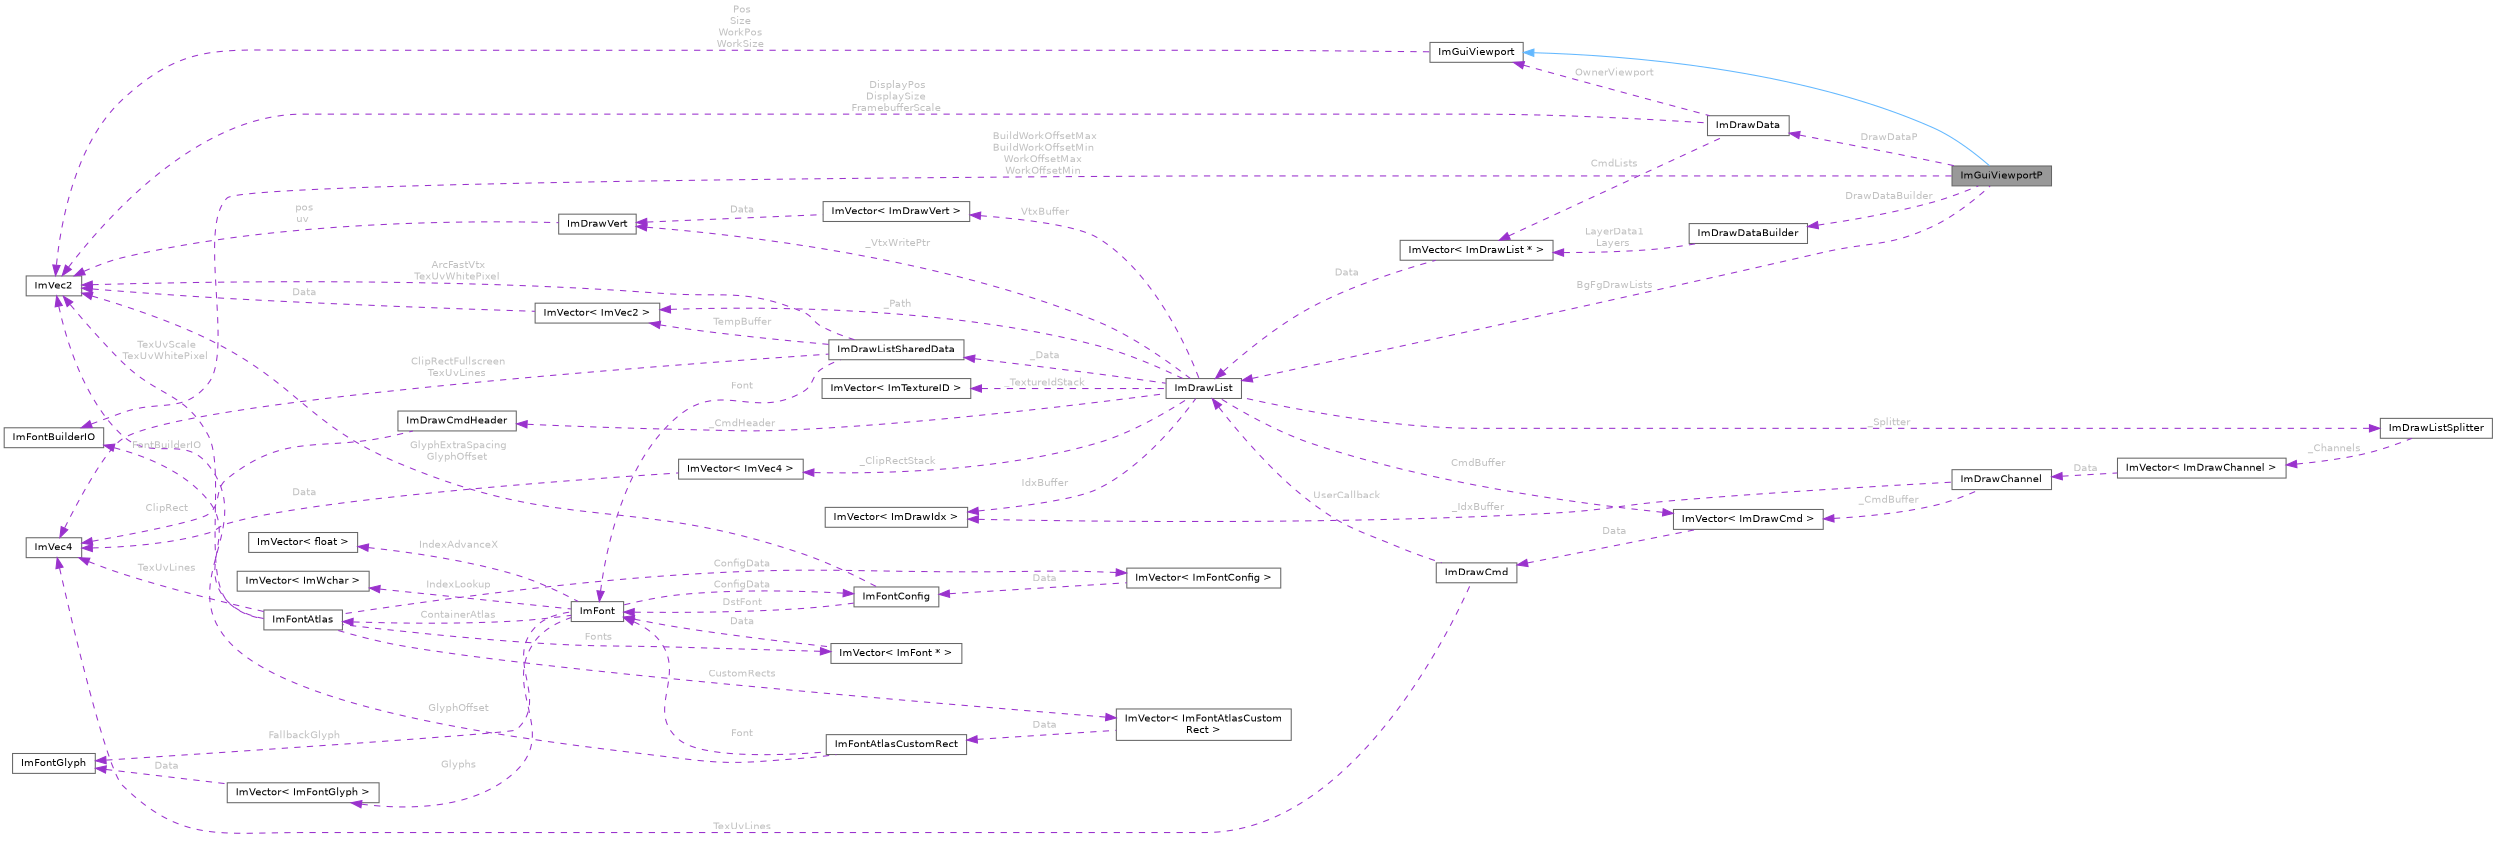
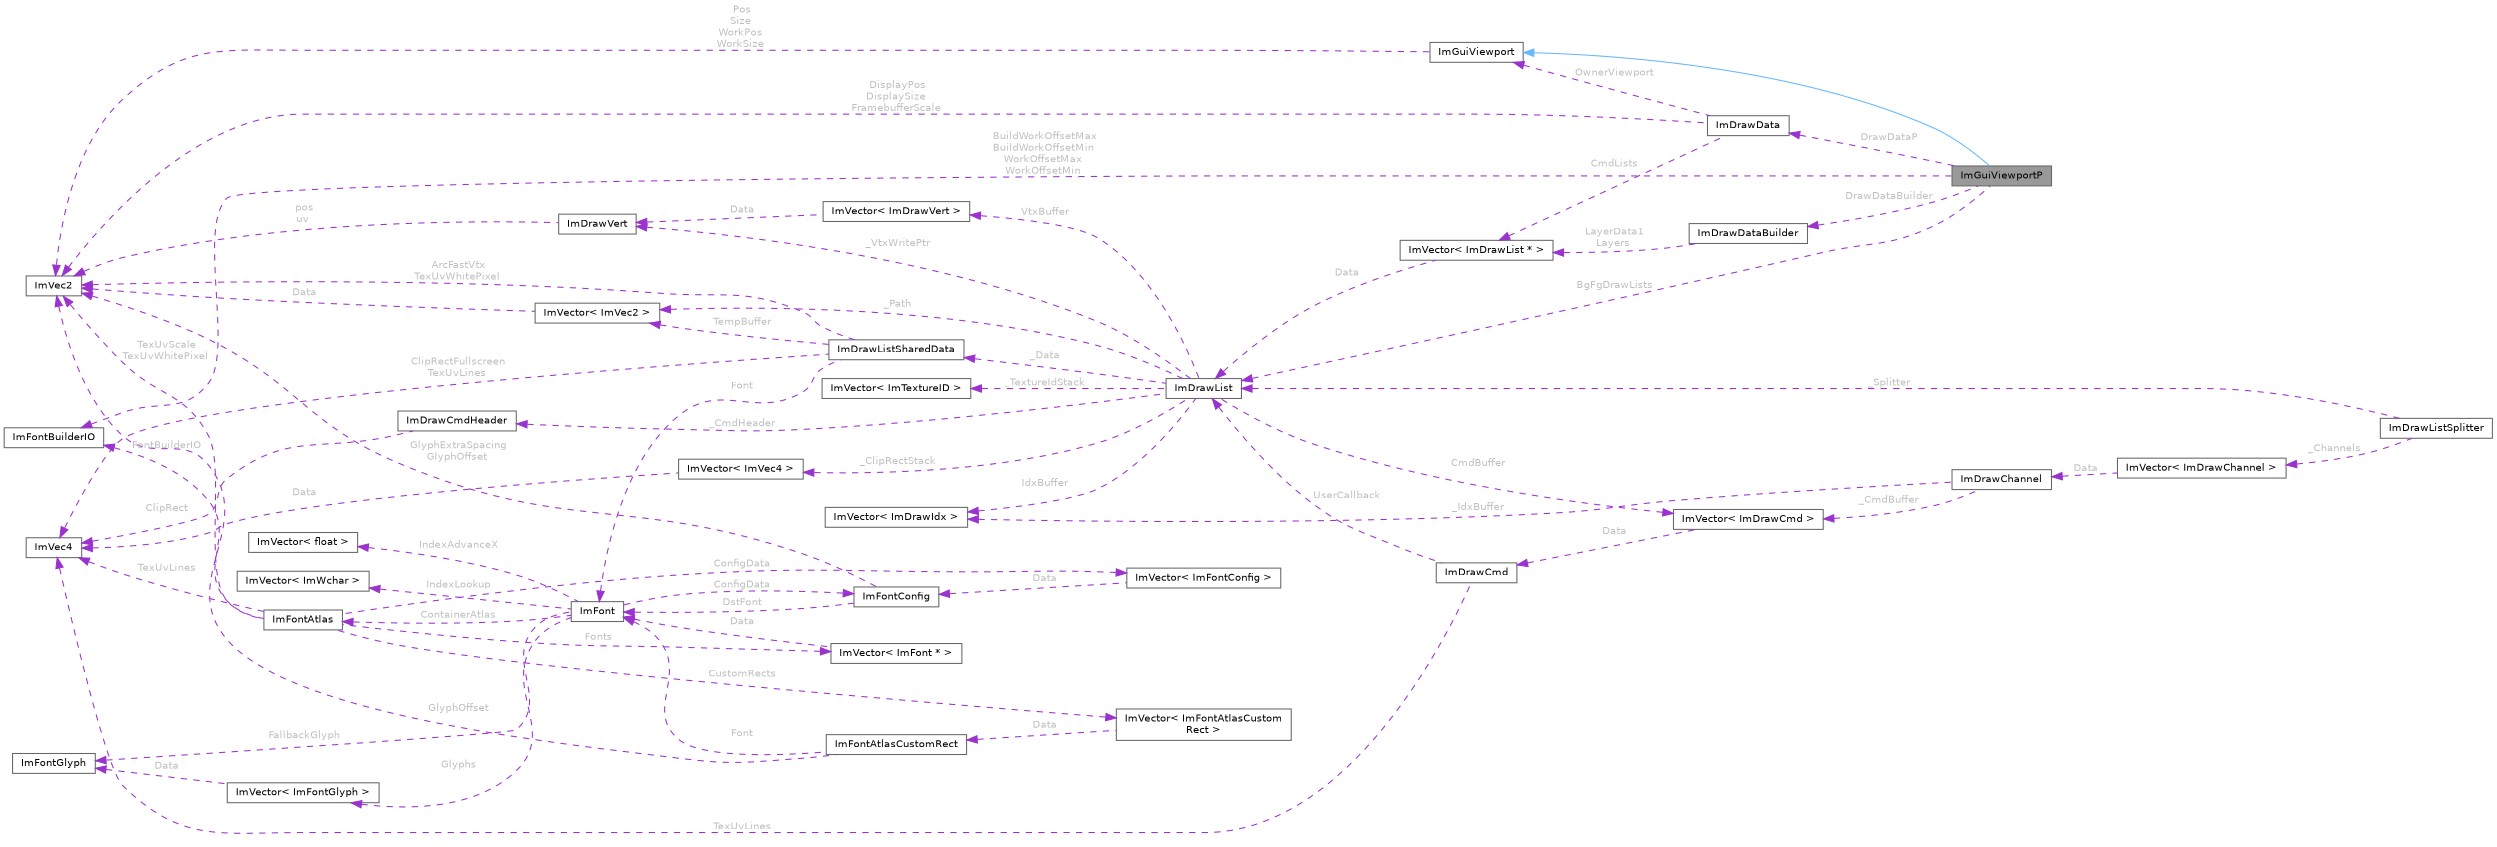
edge "ImDrawList" -> "ImDrawListSplitter": reversed
